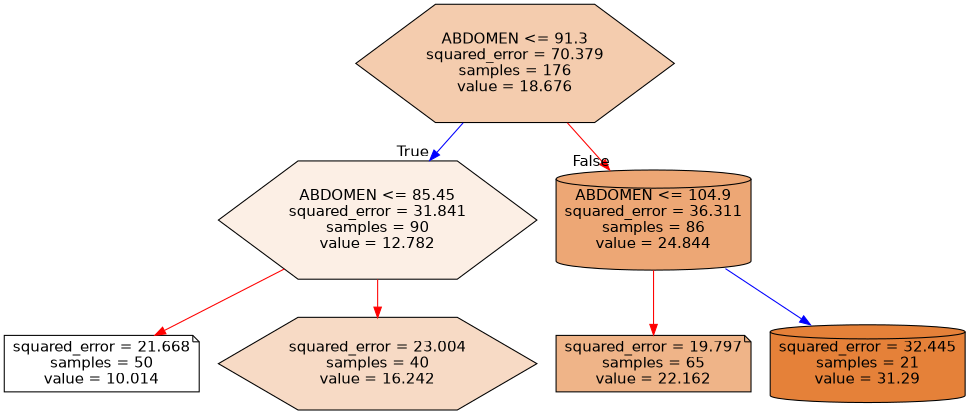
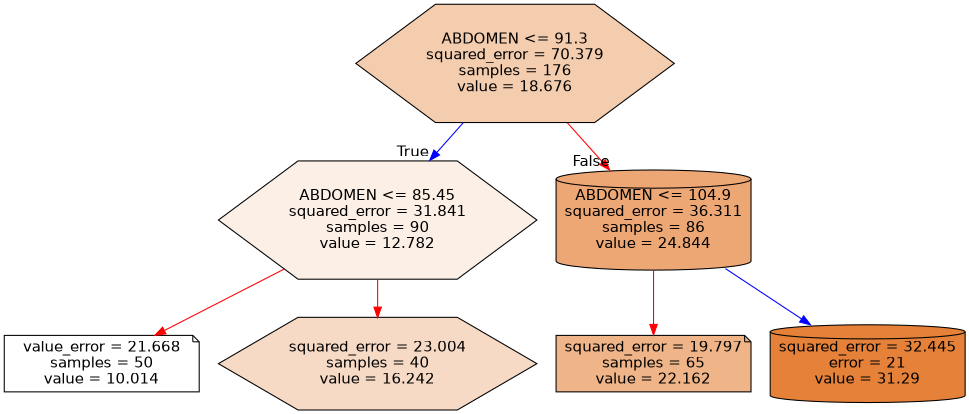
node "squared_error = 21.668 samples = 50 value = 10.014": label "squared_error = 21.668 samples = 50 value = 10.014" -> "value_error = 21.668 samples = 50 value = 10.014"
node "squared_error = 32.445 samples = 21 value = 31.29": label "squared_error = 32.445 samples = 21 value = 31.29" -> "squared_error = 32.445 error = 21 value = 31.29"
